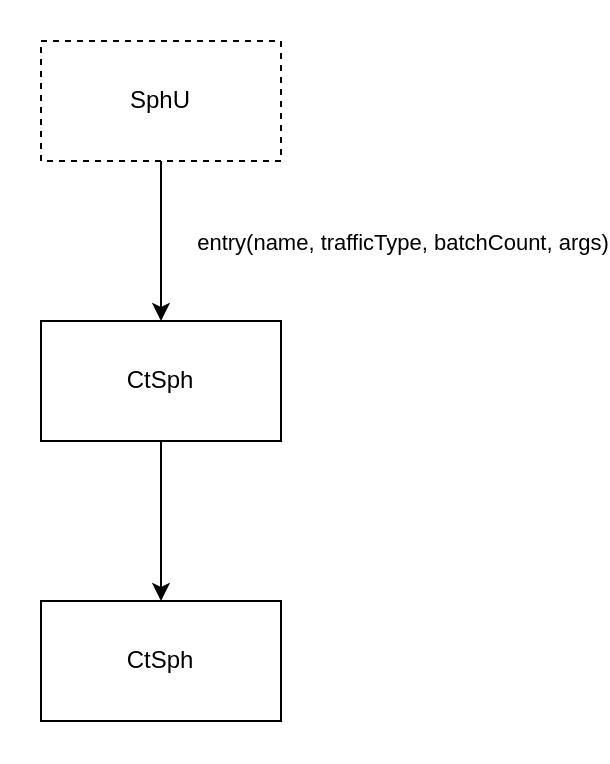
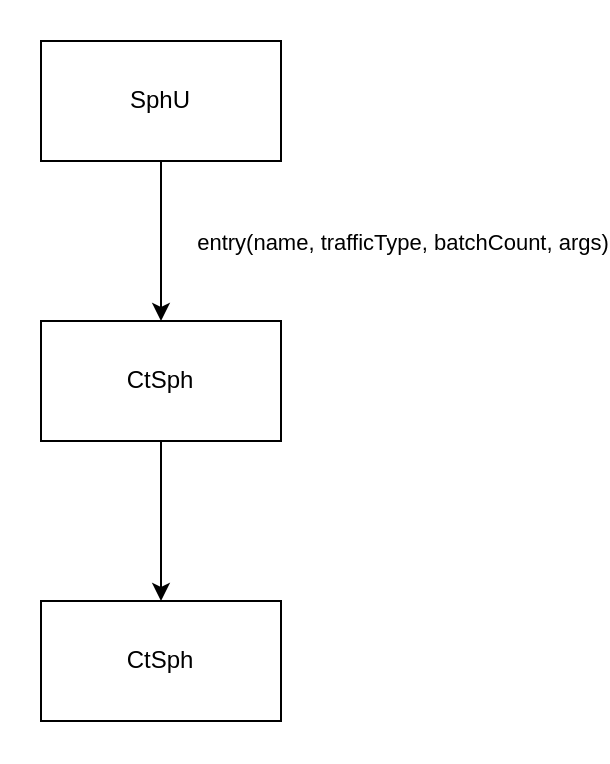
node "SphU": style dashed -> solid
